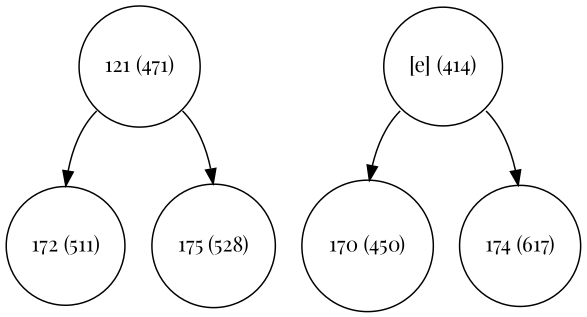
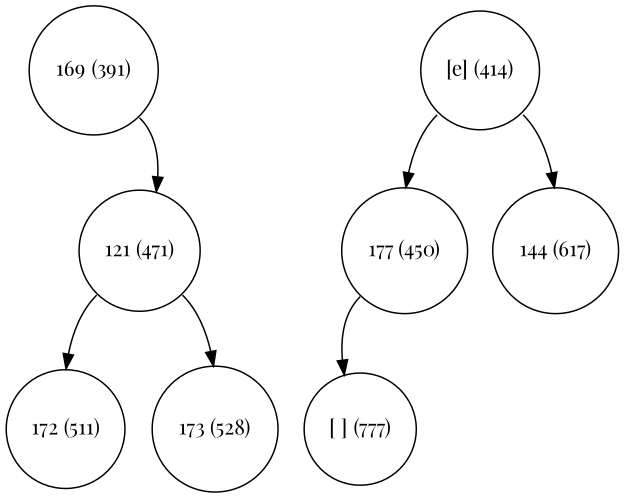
node "169 (391)": added
node "175 (528)": label "175 (528)" -> "173 (528)"
node "170 (450)": label "170 (450)" -> "177 (450)"
node "174 (617)": label "174 (617)" -> "144 (617)"
node "[ ] (777)": added
